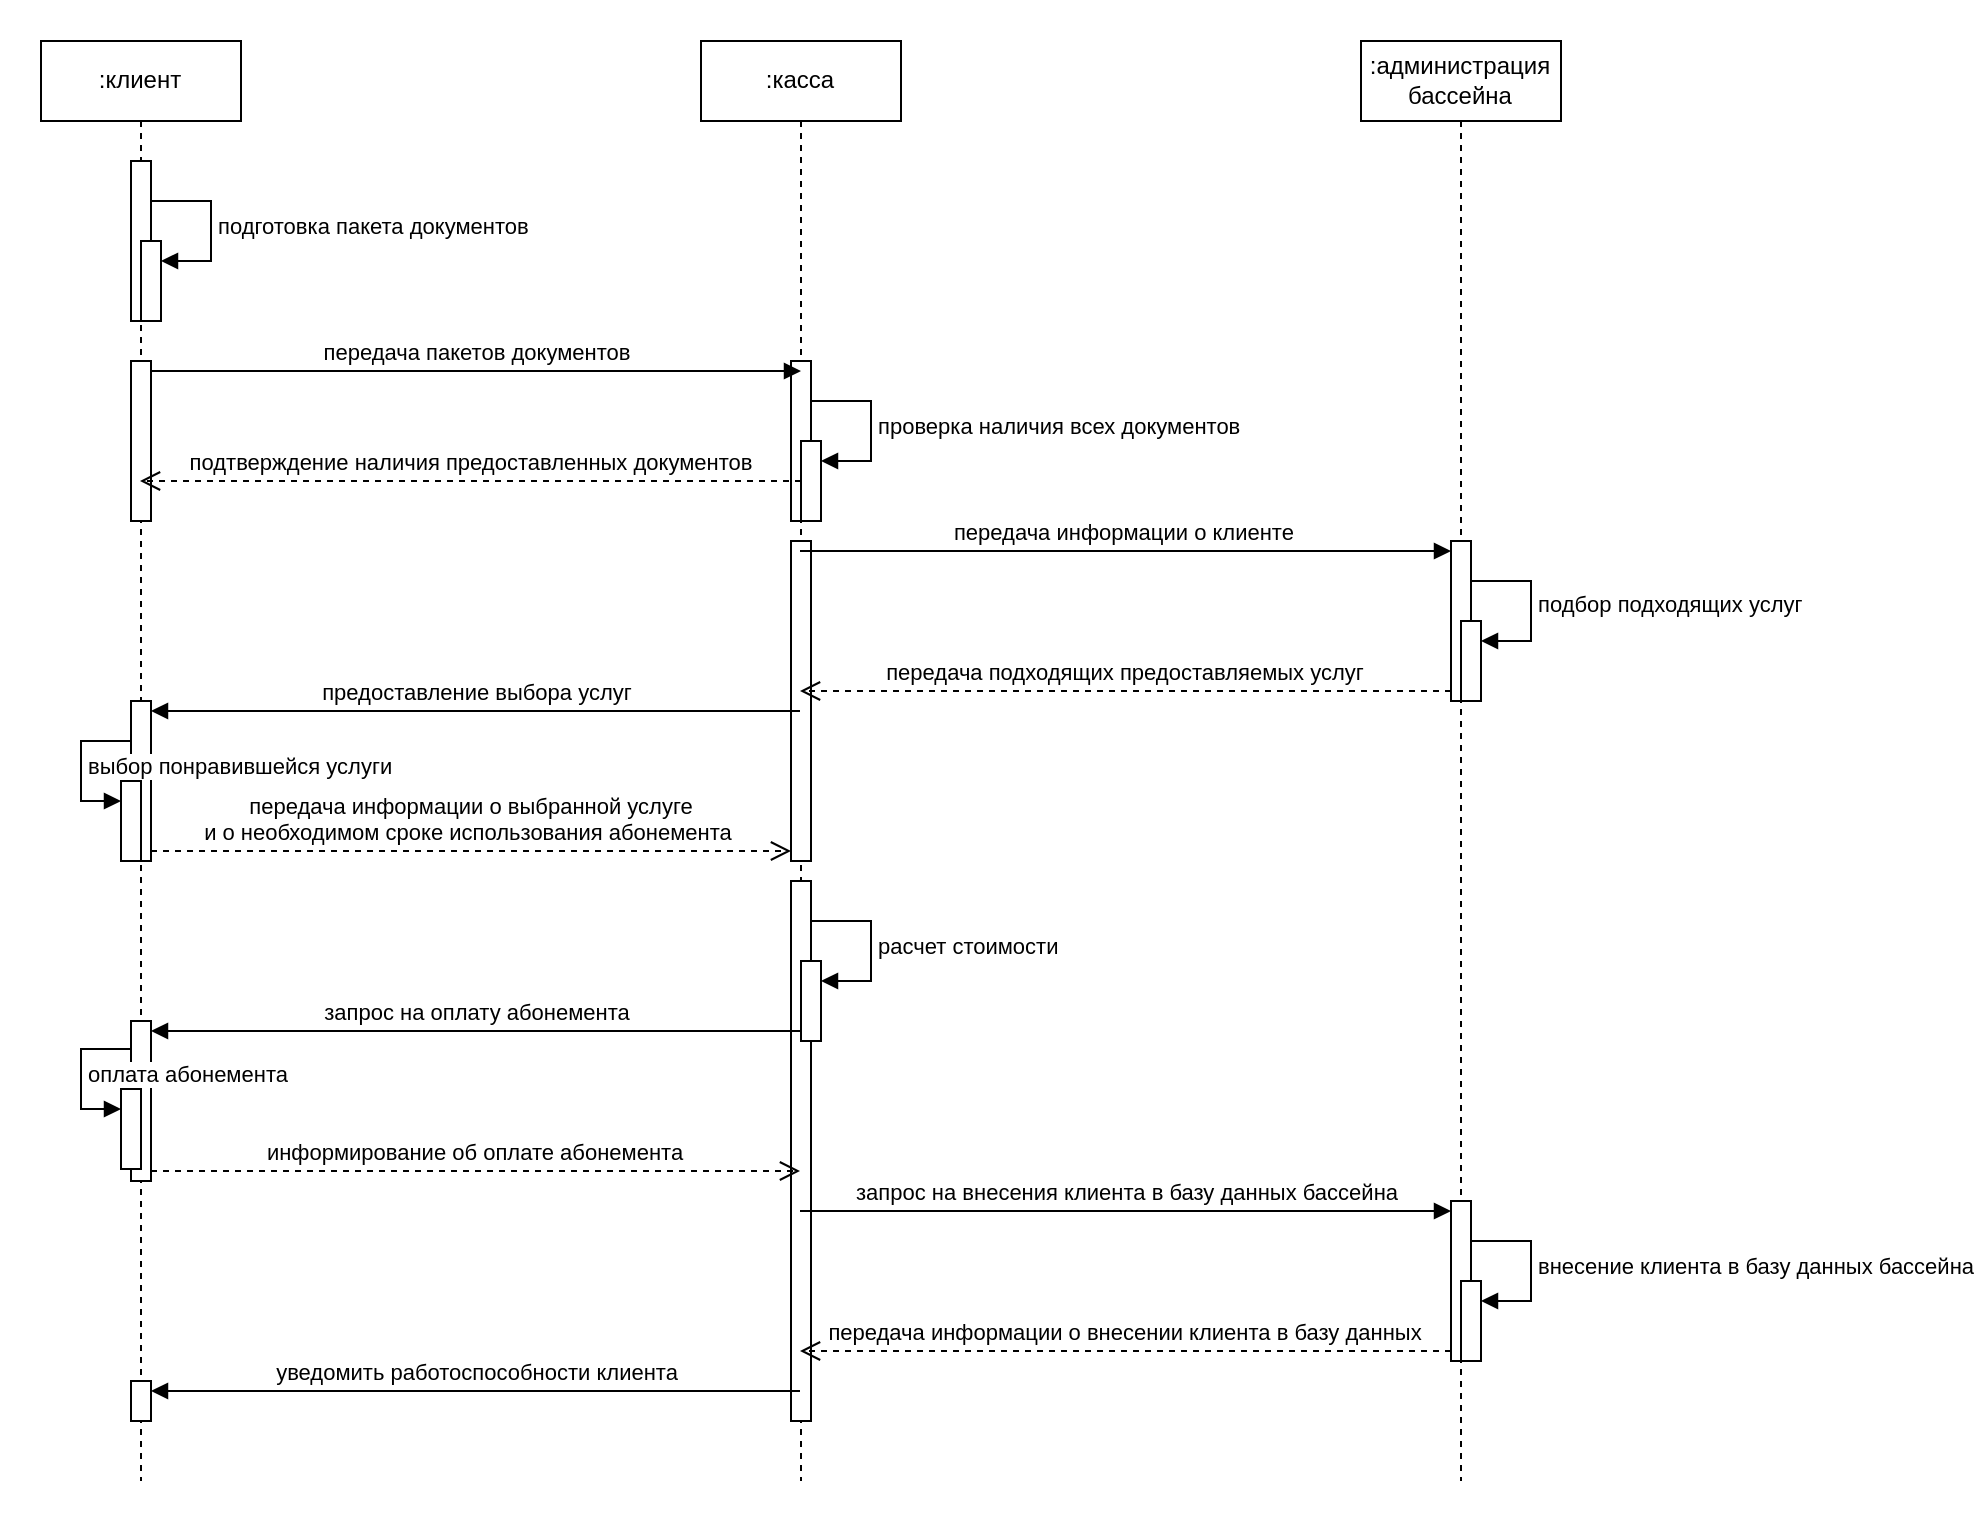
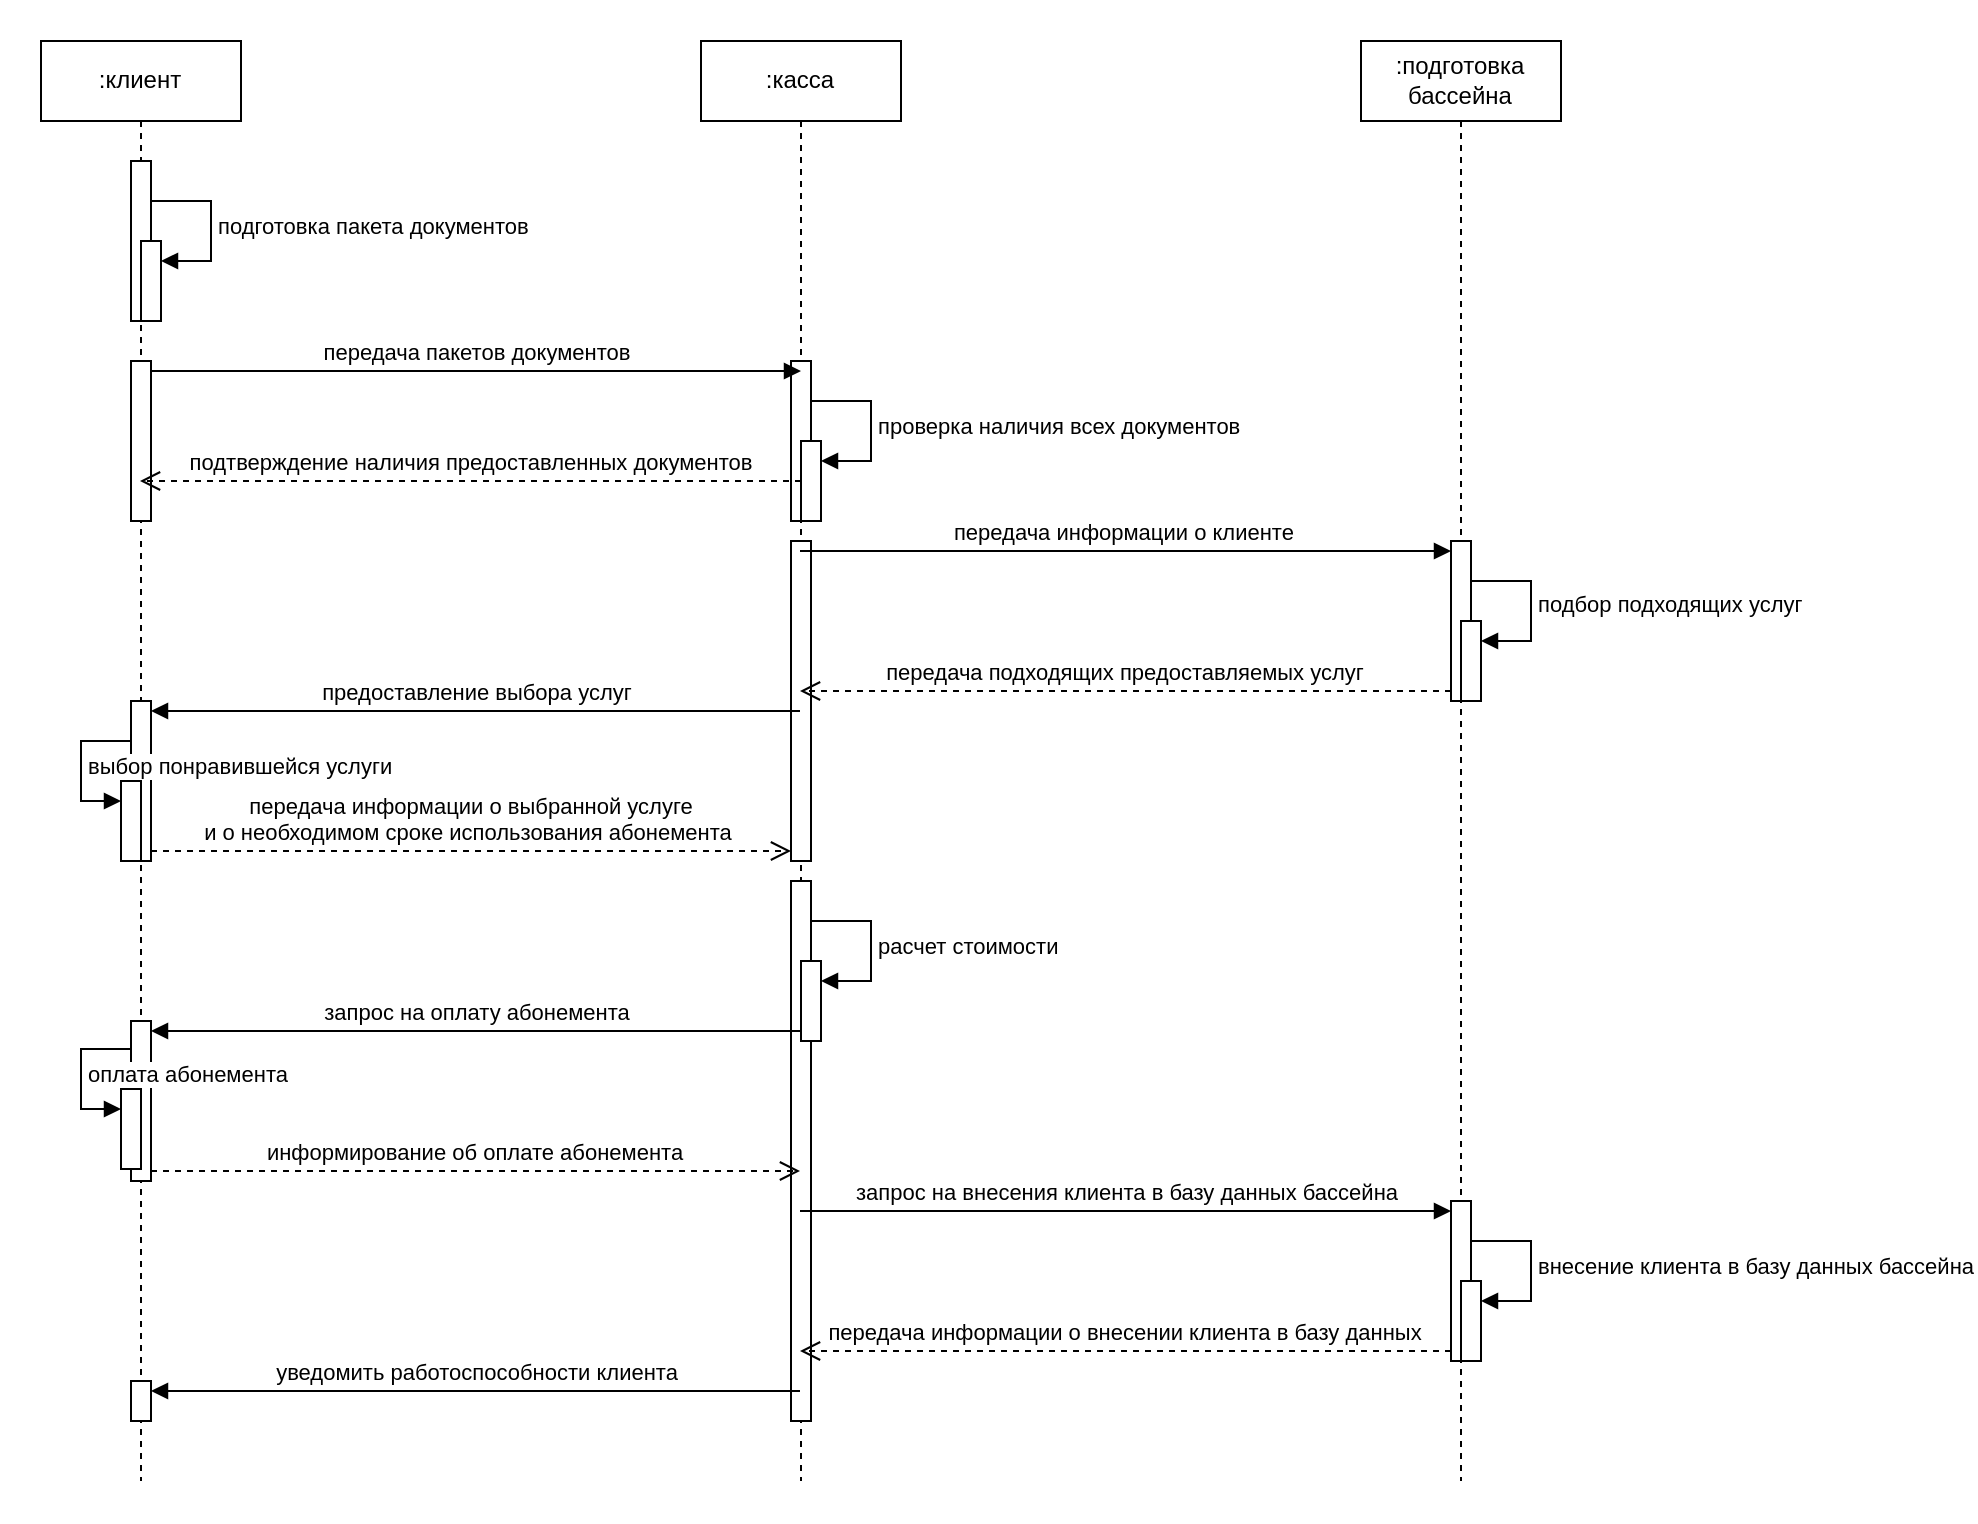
node ":администрация бассейна": label ":администрация бассейна" -> ":подготовка бассейна"
